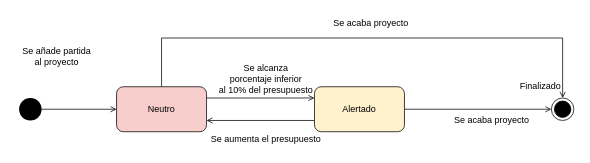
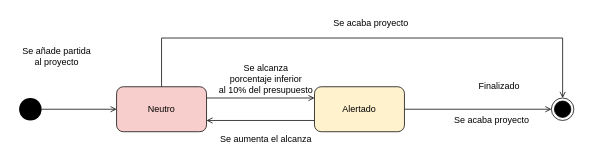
node "Finalizado": moved (540, 87) -> (499, 87)
node "Se aumenta el presupuesto": label "Se aumenta el presupuesto" -> "Se aumenta el alcanza"
